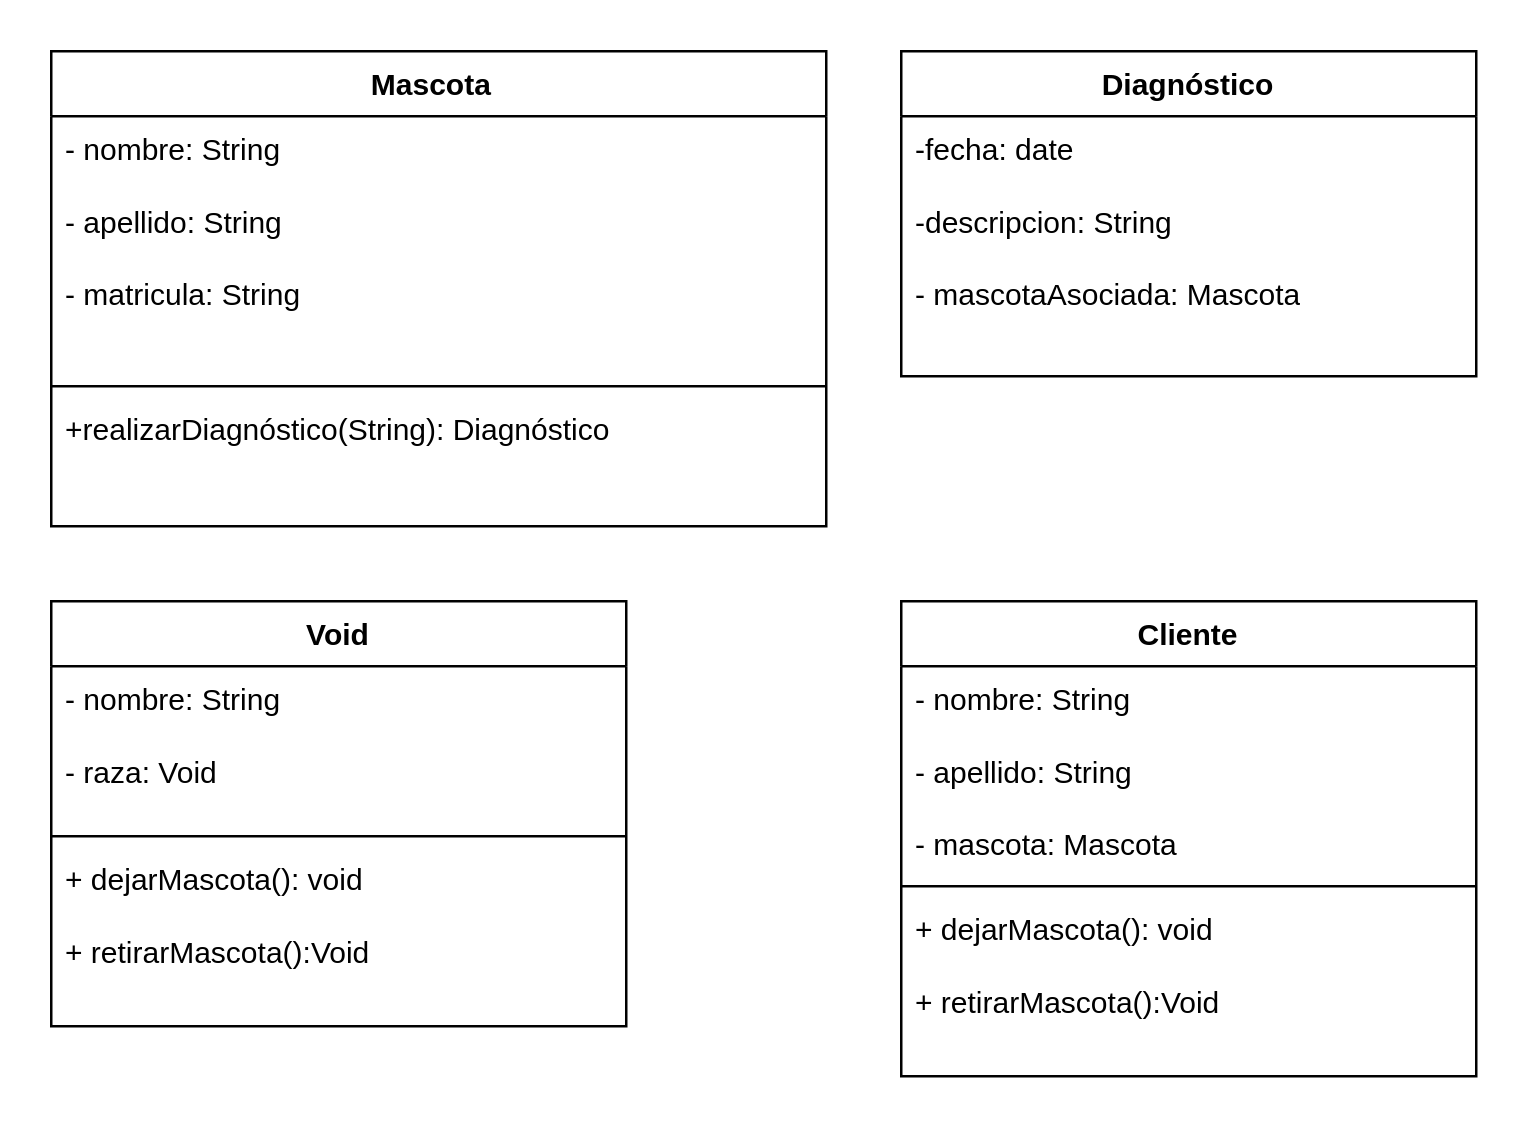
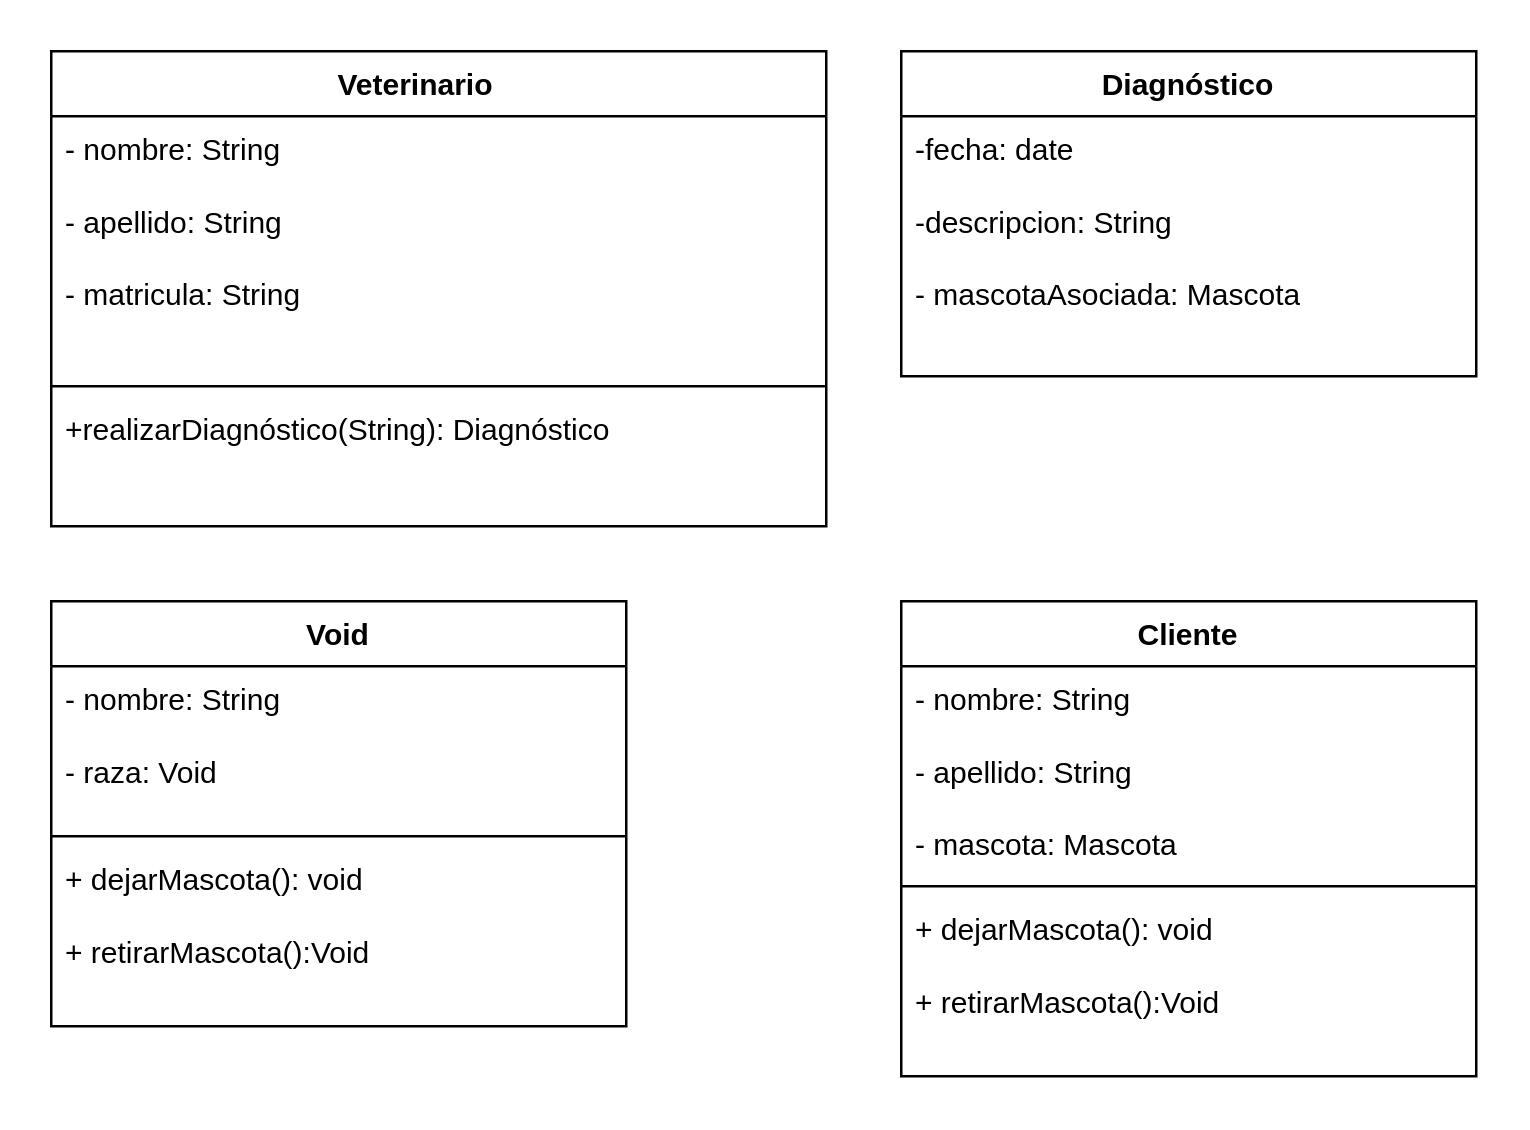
node "Mascota": label "Mascota" -> "Veterinario"
